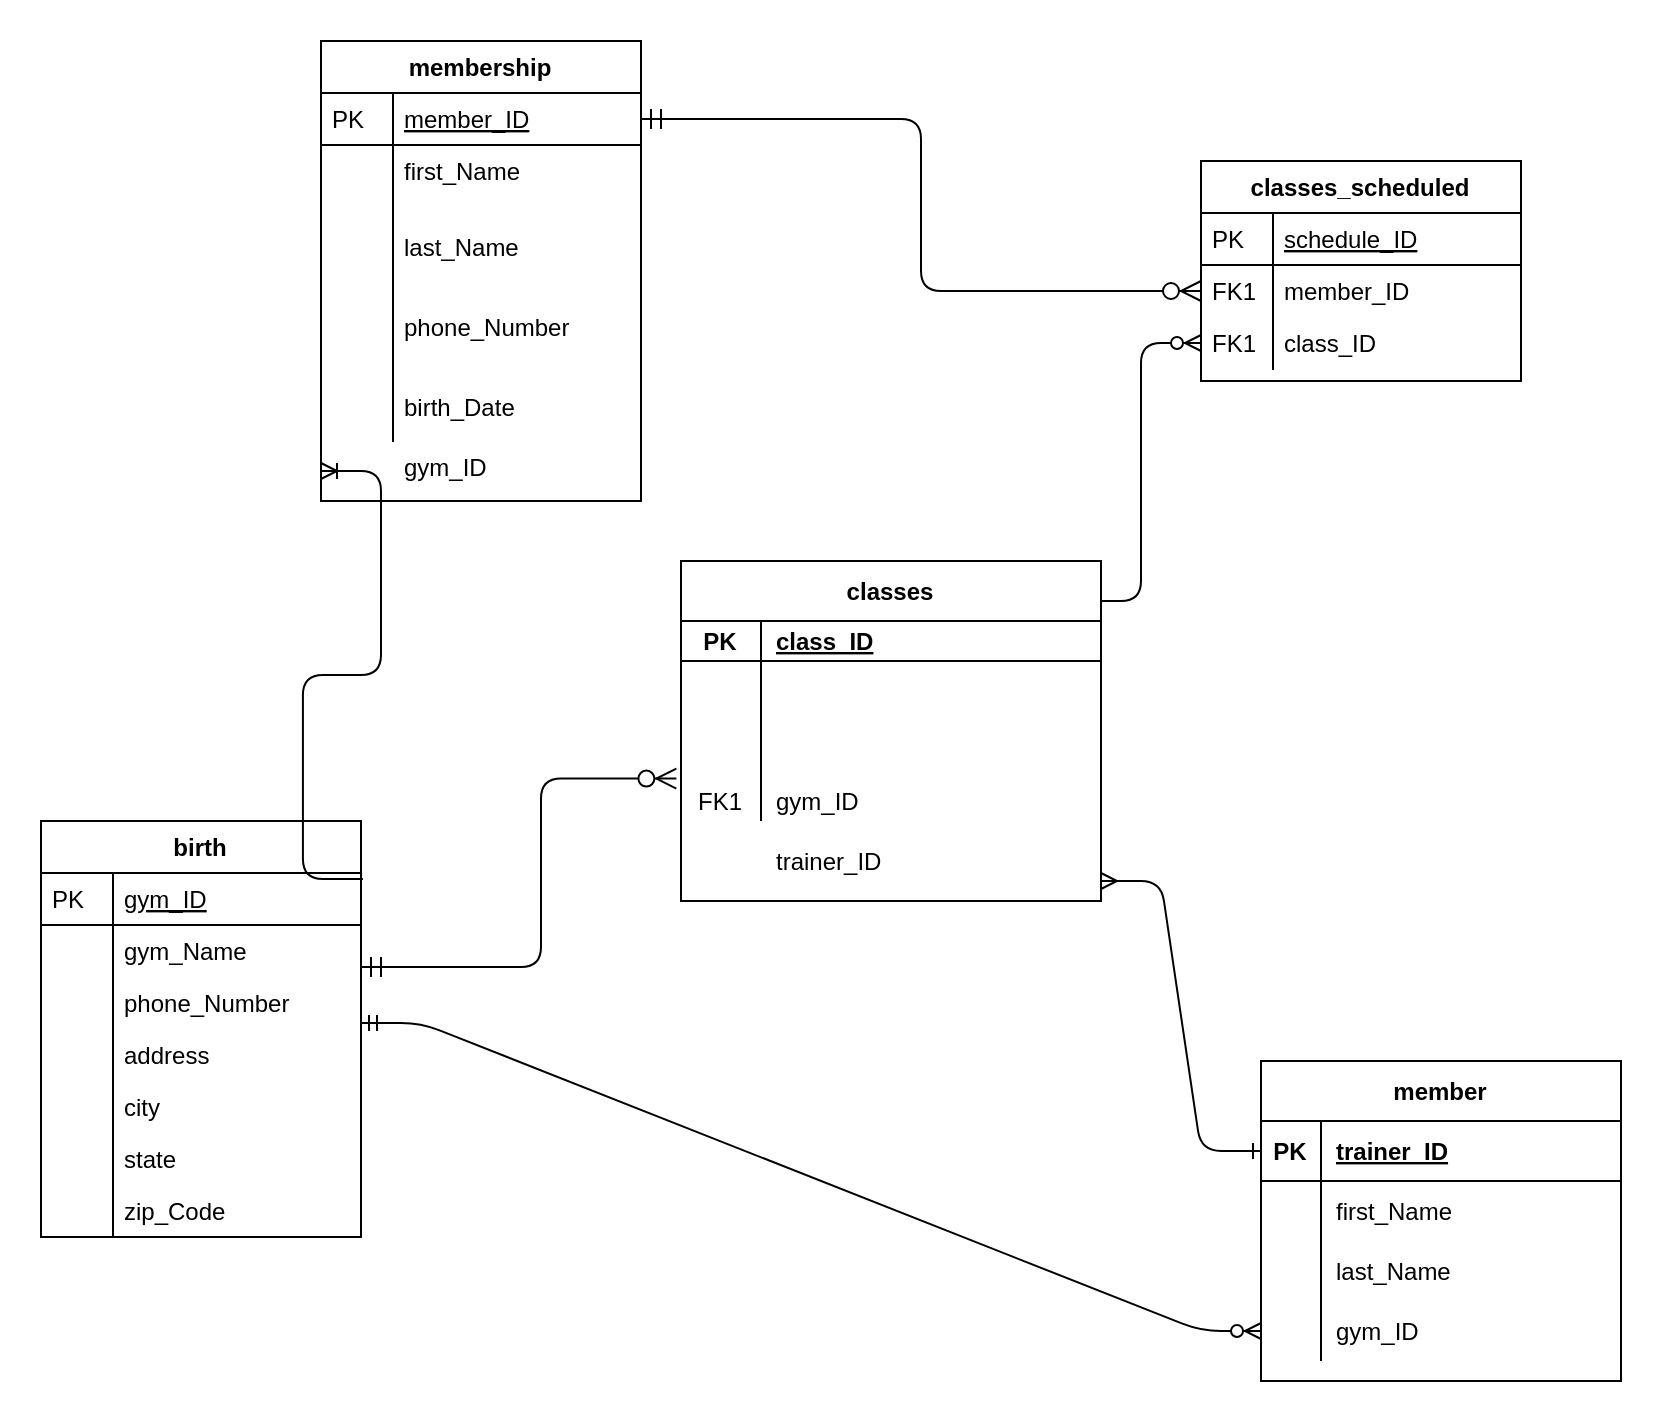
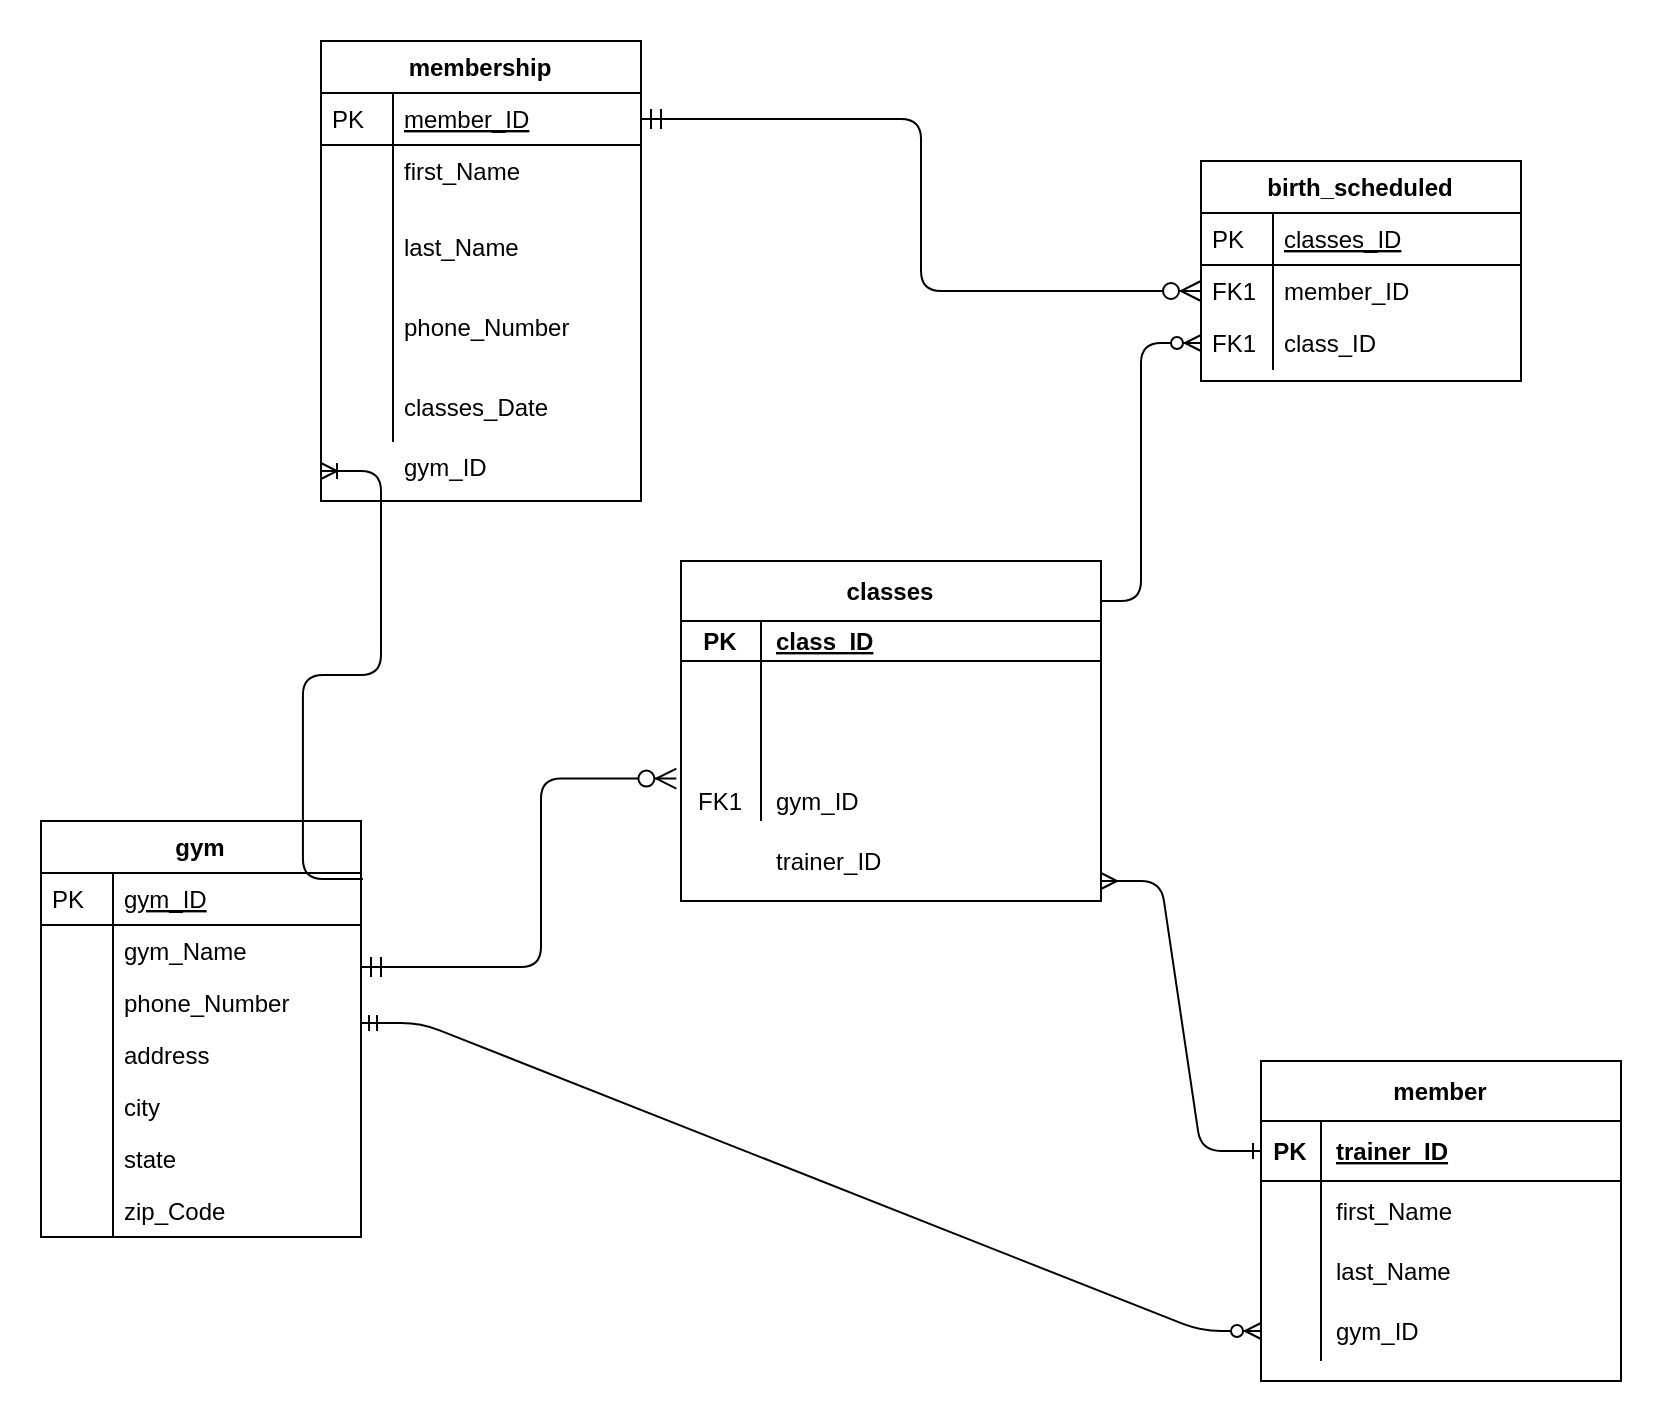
node "classes_scheduled": label "classes_scheduled" -> "birth_scheduled"
node "schedule_ID": label "schedule_ID" -> "classes_ID"
node "birth_Date": label "birth_Date" -> "classes_Date"
node "birth": label "birth" -> "gym"
